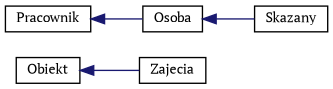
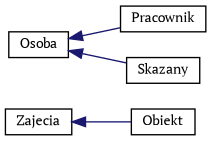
edge "Osoba" -> "Pracownik": reversed
edge "Zajecia" -> "Obiekt": reversed
